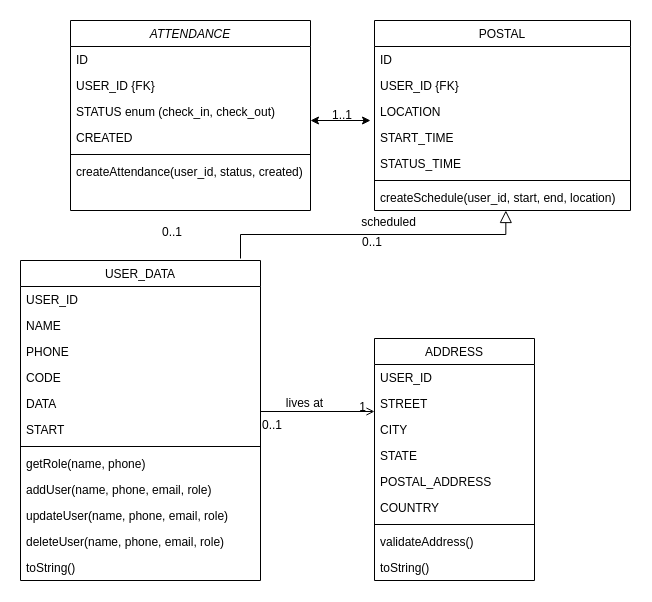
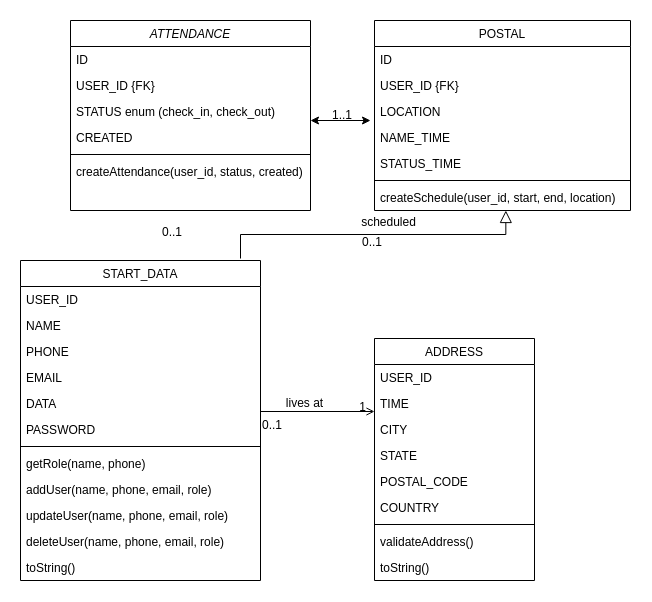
node "START_TIME": label "START_TIME" -> "NAME_TIME"
node "USER_DATA": label "USER_DATA" -> "START_DATA"
node "CODE": label "CODE" -> "EMAIL"
node "STREET": label "STREET" -> "TIME"
node "START": label "START" -> "PASSWORD"
node "POSTAL_ADDRESS": label "POSTAL_ADDRESS" -> "POSTAL_CODE"
